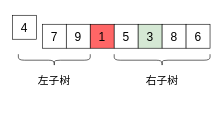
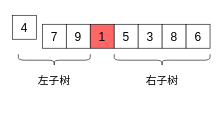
node "3": fillcolor #d5e8d4 -> #ffffff
